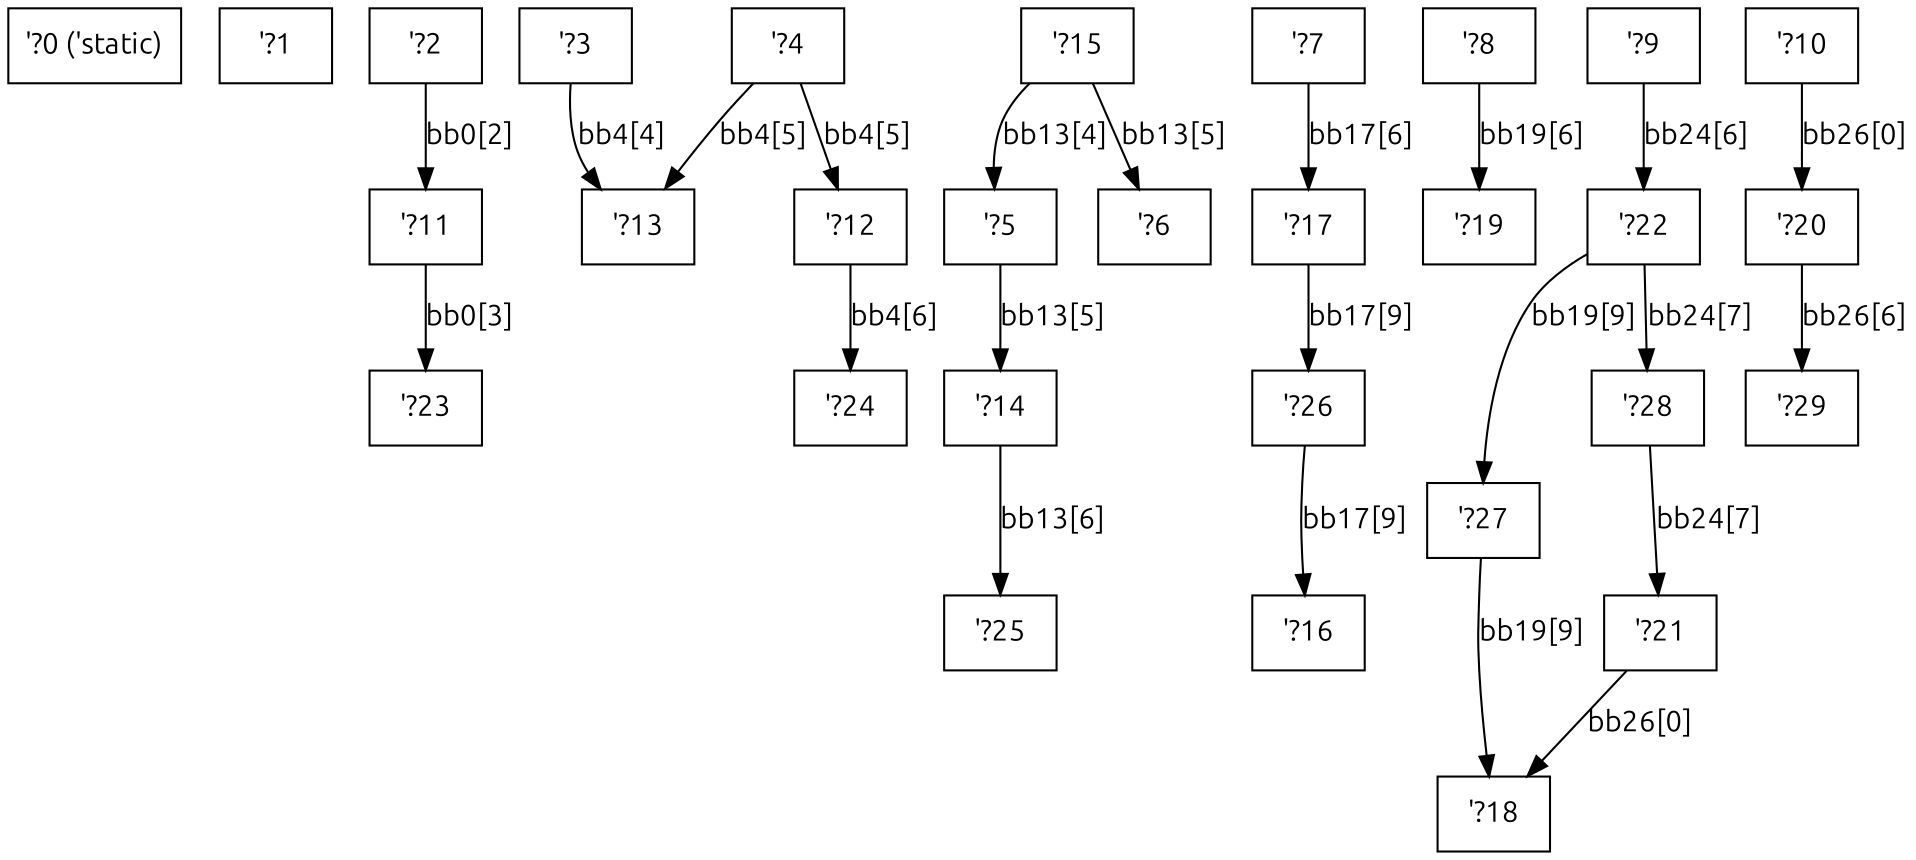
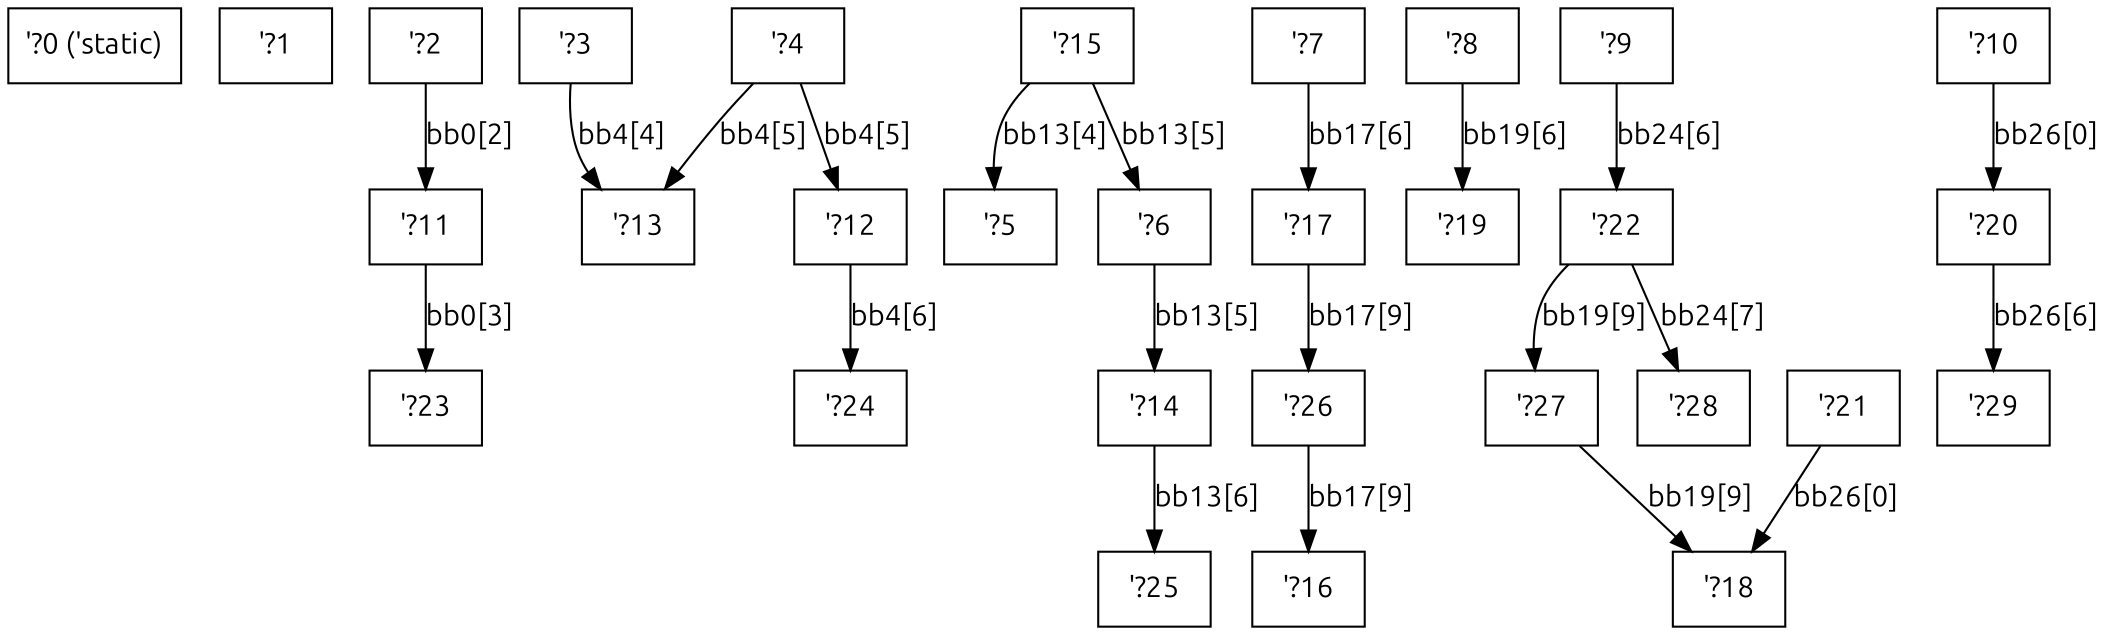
edge "'?5" -> "'?14": now "'?6" -> "'?14"
edge "'?28" -> "'?21": removed, label "bb24[7]"
